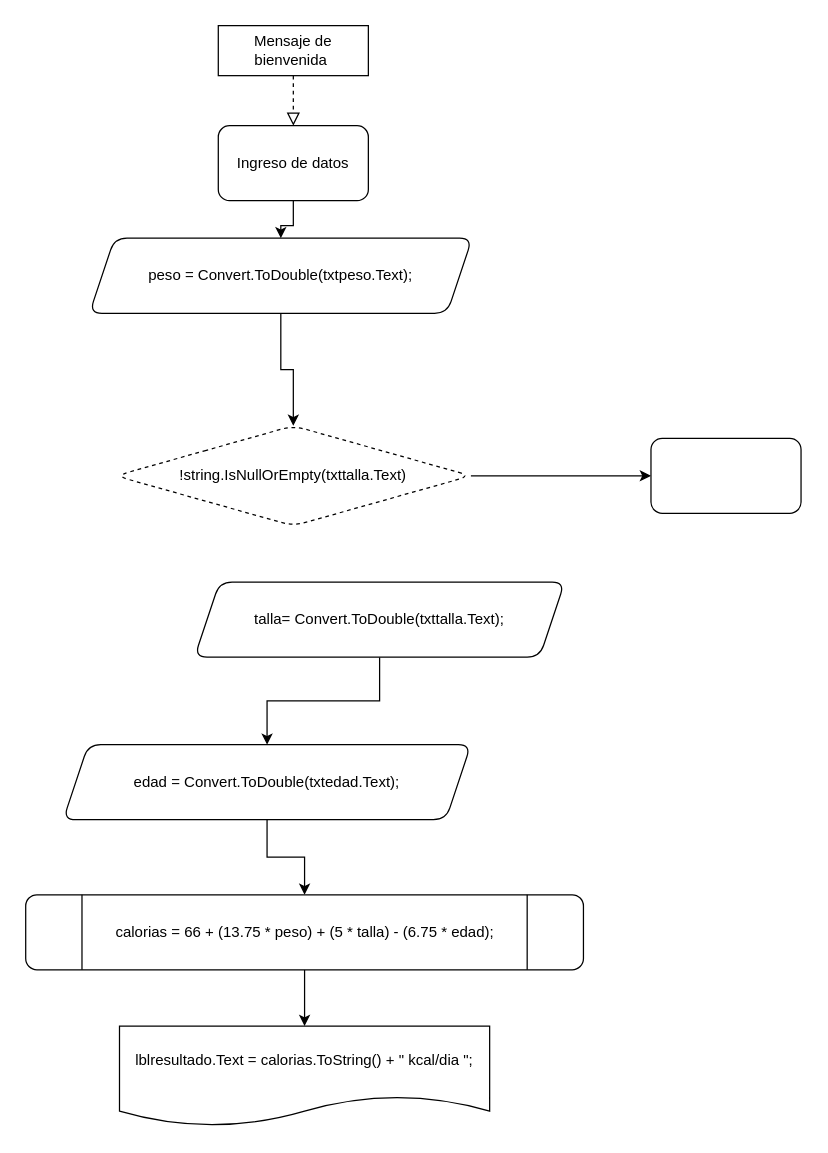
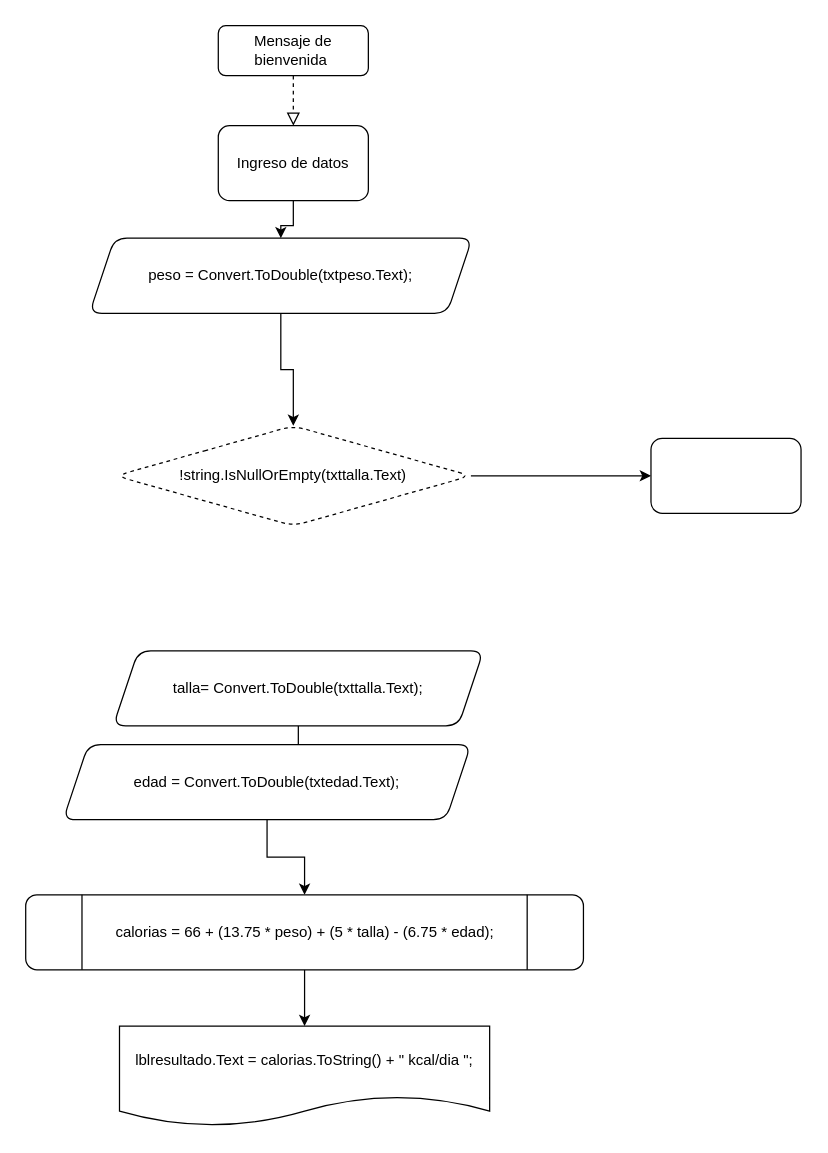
node "Mensaje de bienvenida": shape rectangle -> rounded rectangle
node "talla= Convert.ToDouble(txttalla.Text);": moved (379, 619) -> (298, 688)
